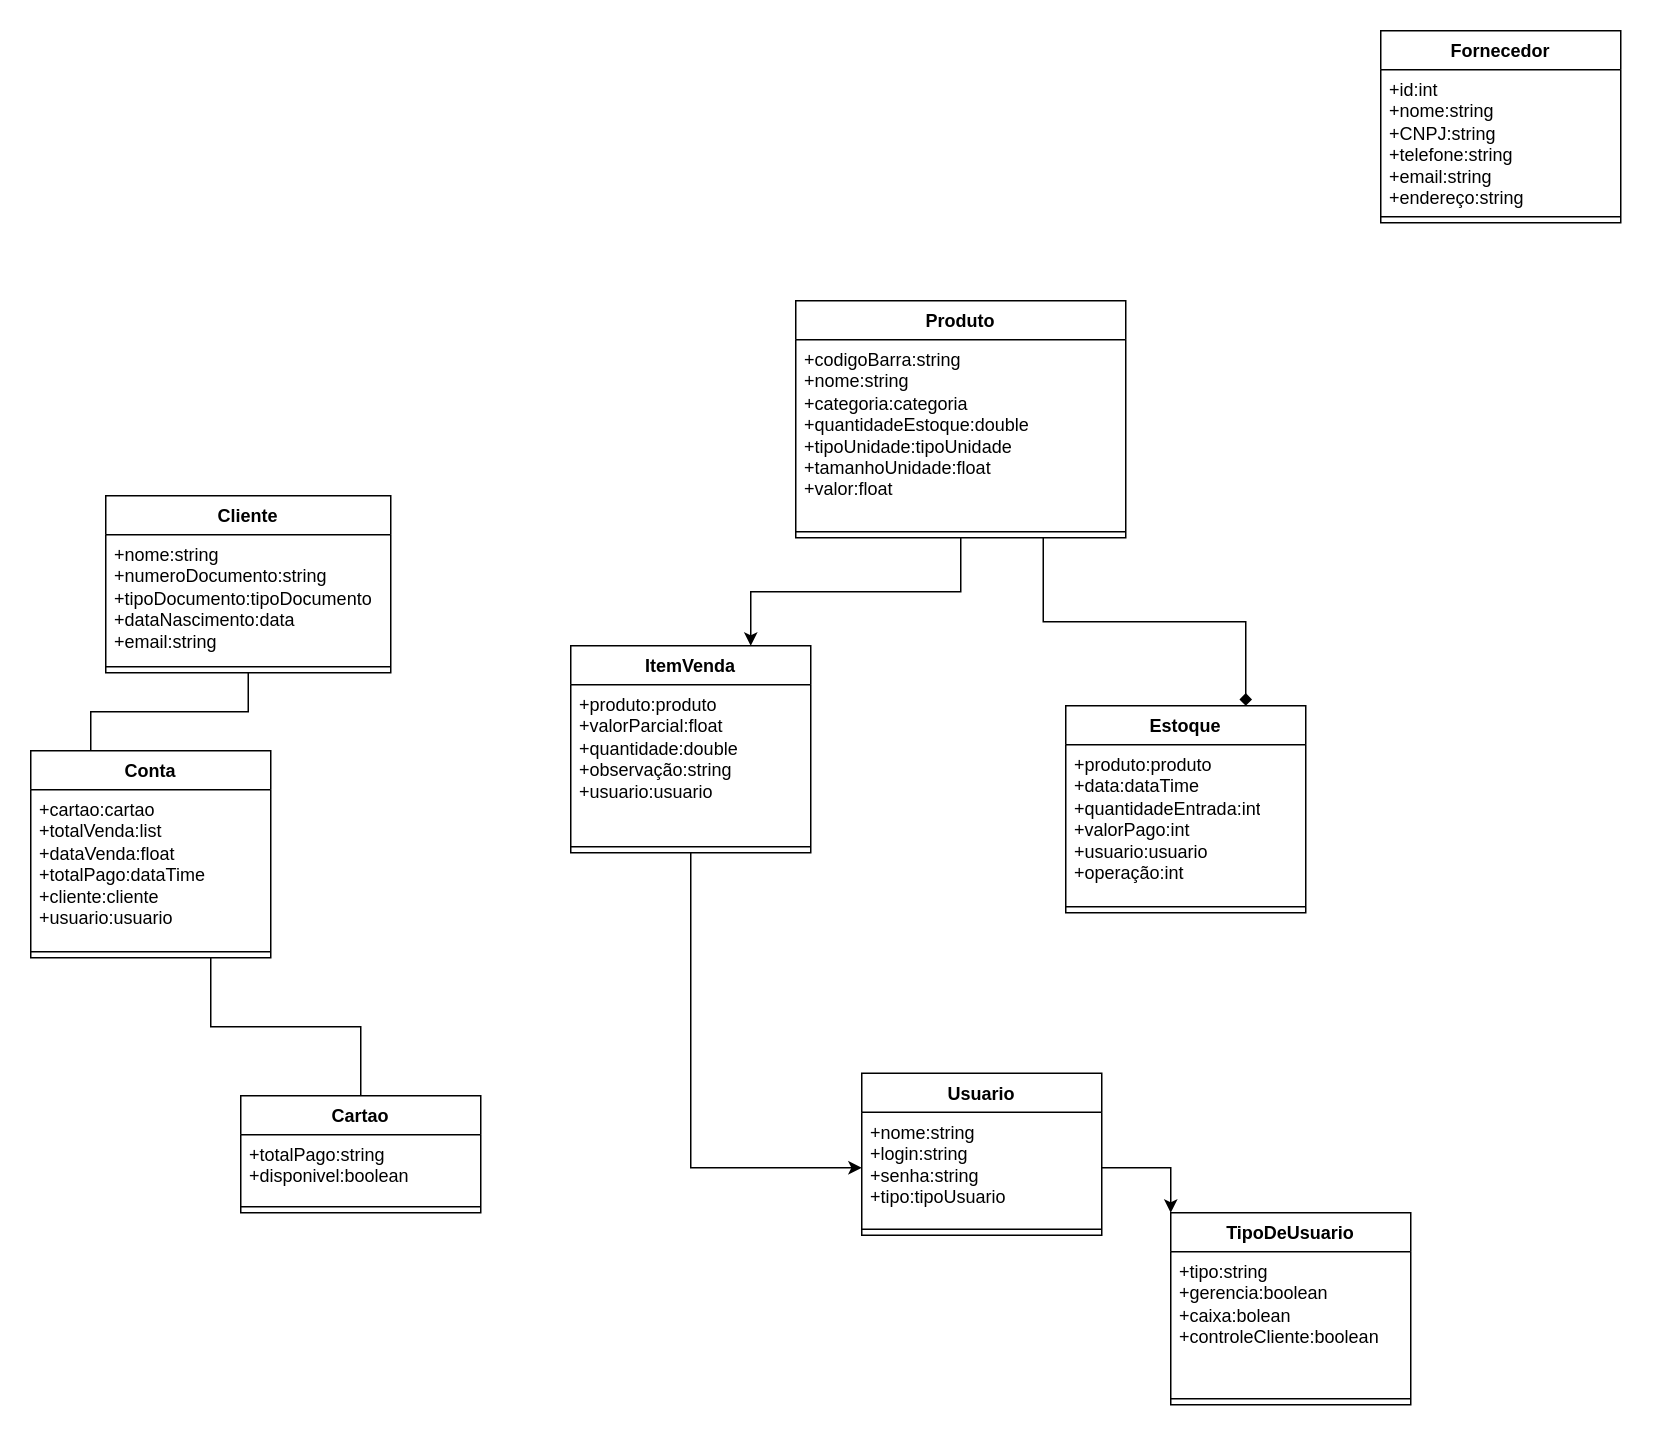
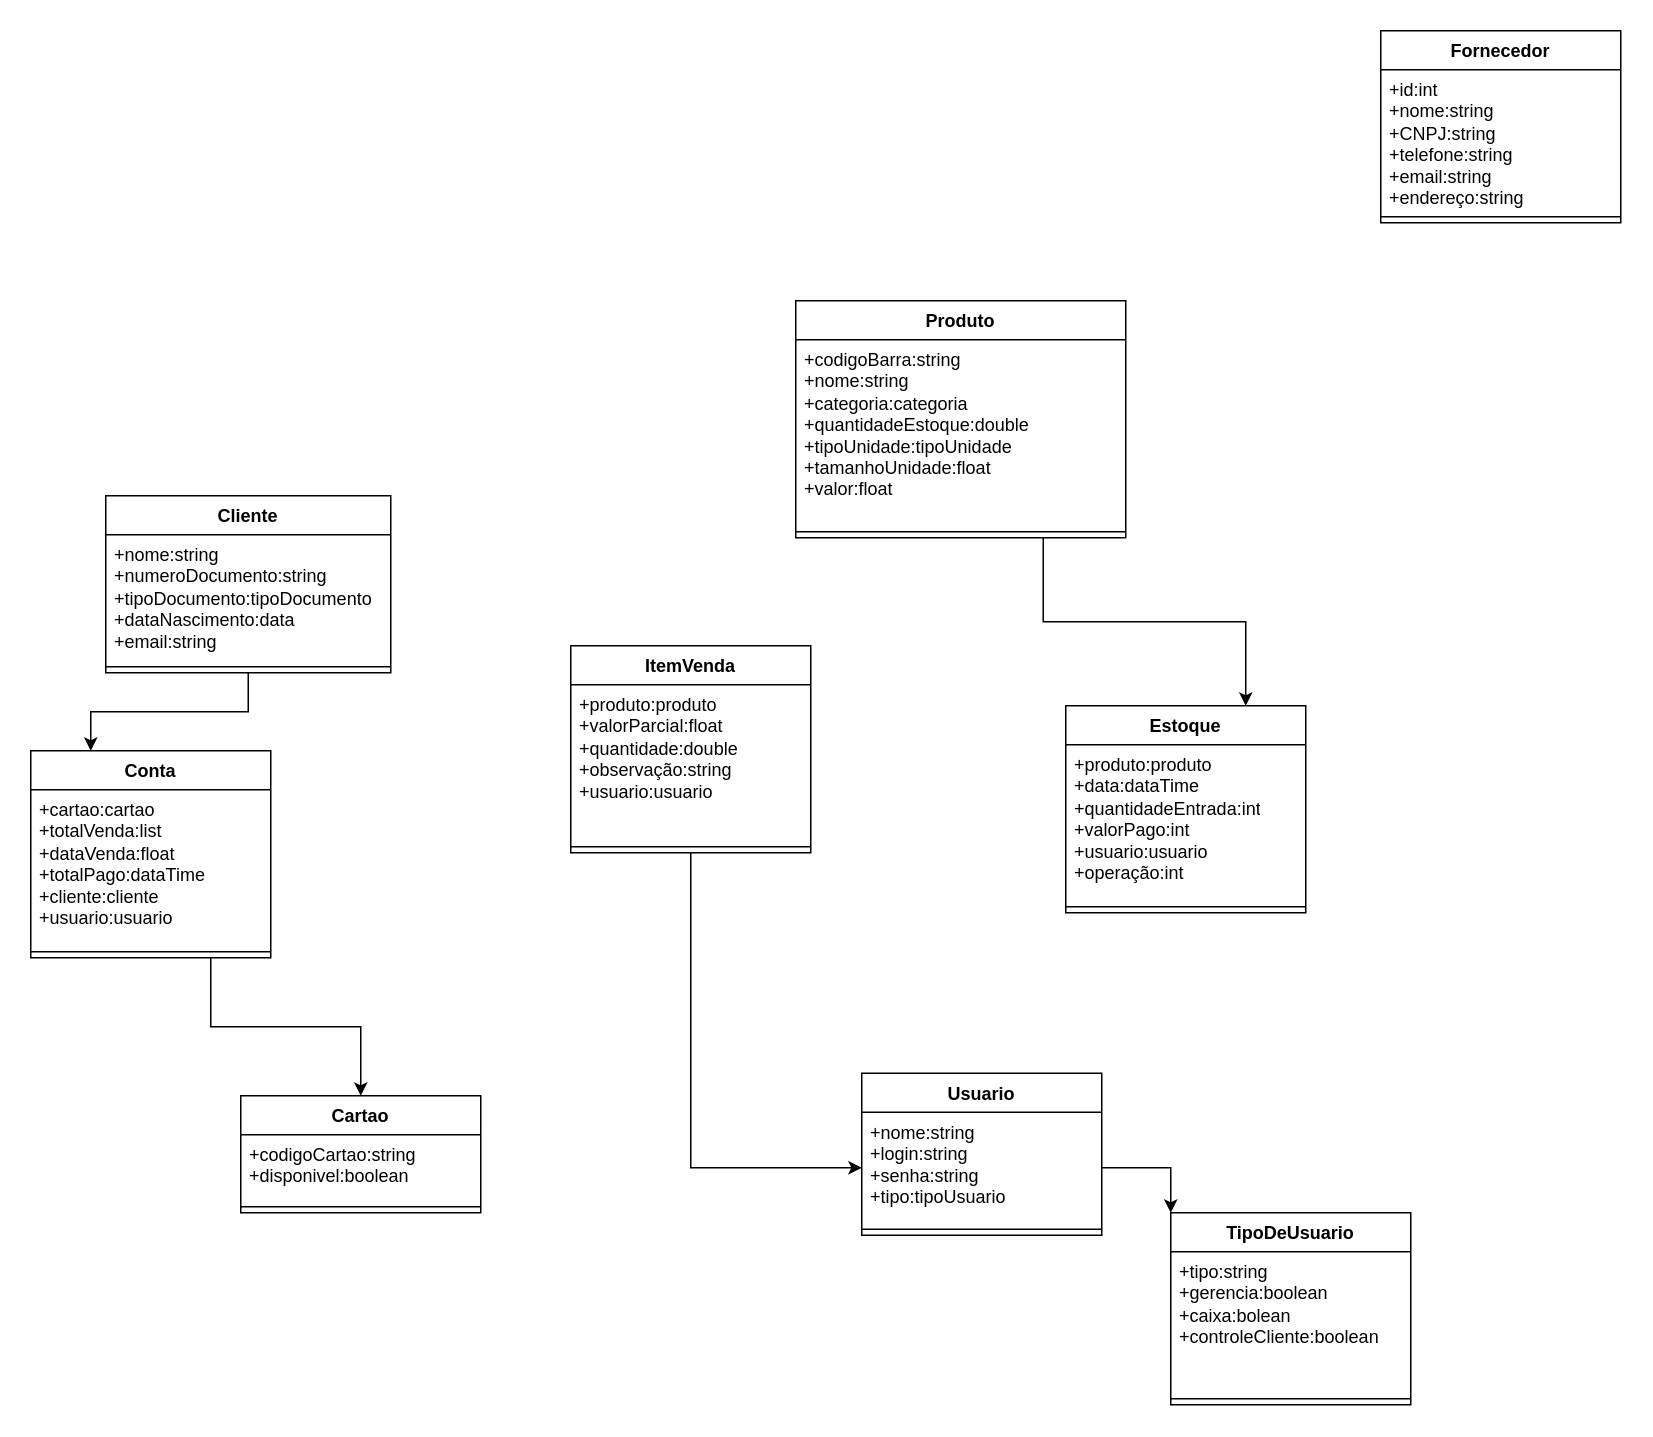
edge "Produto" -> "ItemVenda": removed
edge "Produto" -> "Estoque": arrowhead diamond -> classic
edge "Cliente" -- "Conta": arrowhead none -> classic
edge "Conta" -- "Cartao": arrowhead none -> classic
node "+totalPago:string +disponivel:boolean": label "+totalPago:string +disponivel:boolean" -> "+codigoCartao:string +disponivel:boolean"
